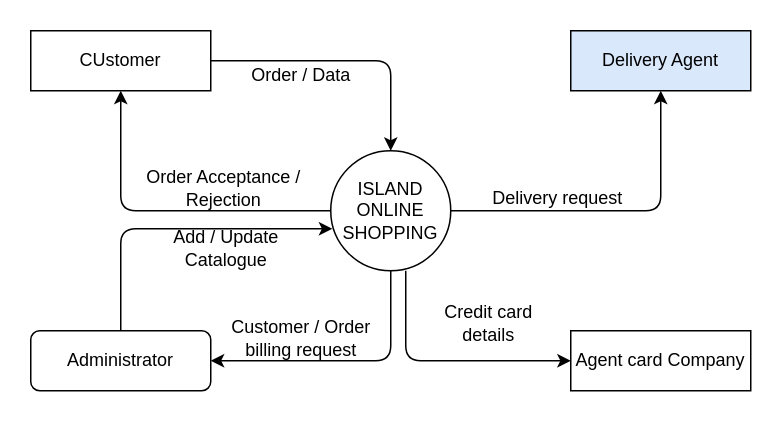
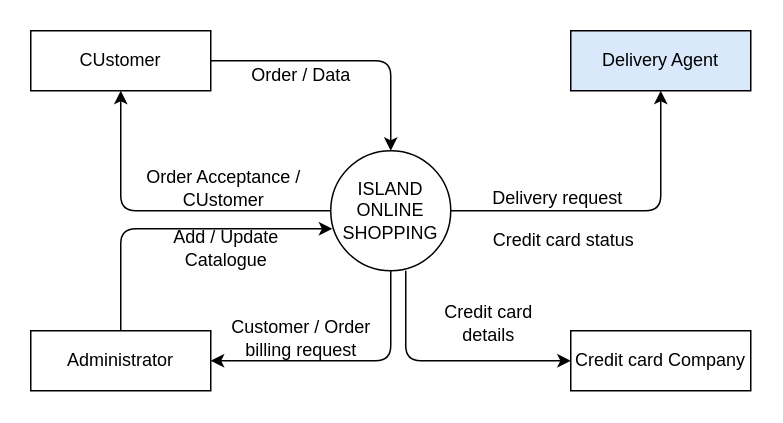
node "Order Acceptance / Rejection": label "Order Acceptance / Rejection" -> "Order Acceptance / CUstomer"
node "Credit card status": added
node "Administrator": shape rounded rectangle -> rectangle
node "Agent card Company": label "Agent card Company" -> "Credit card Company"
